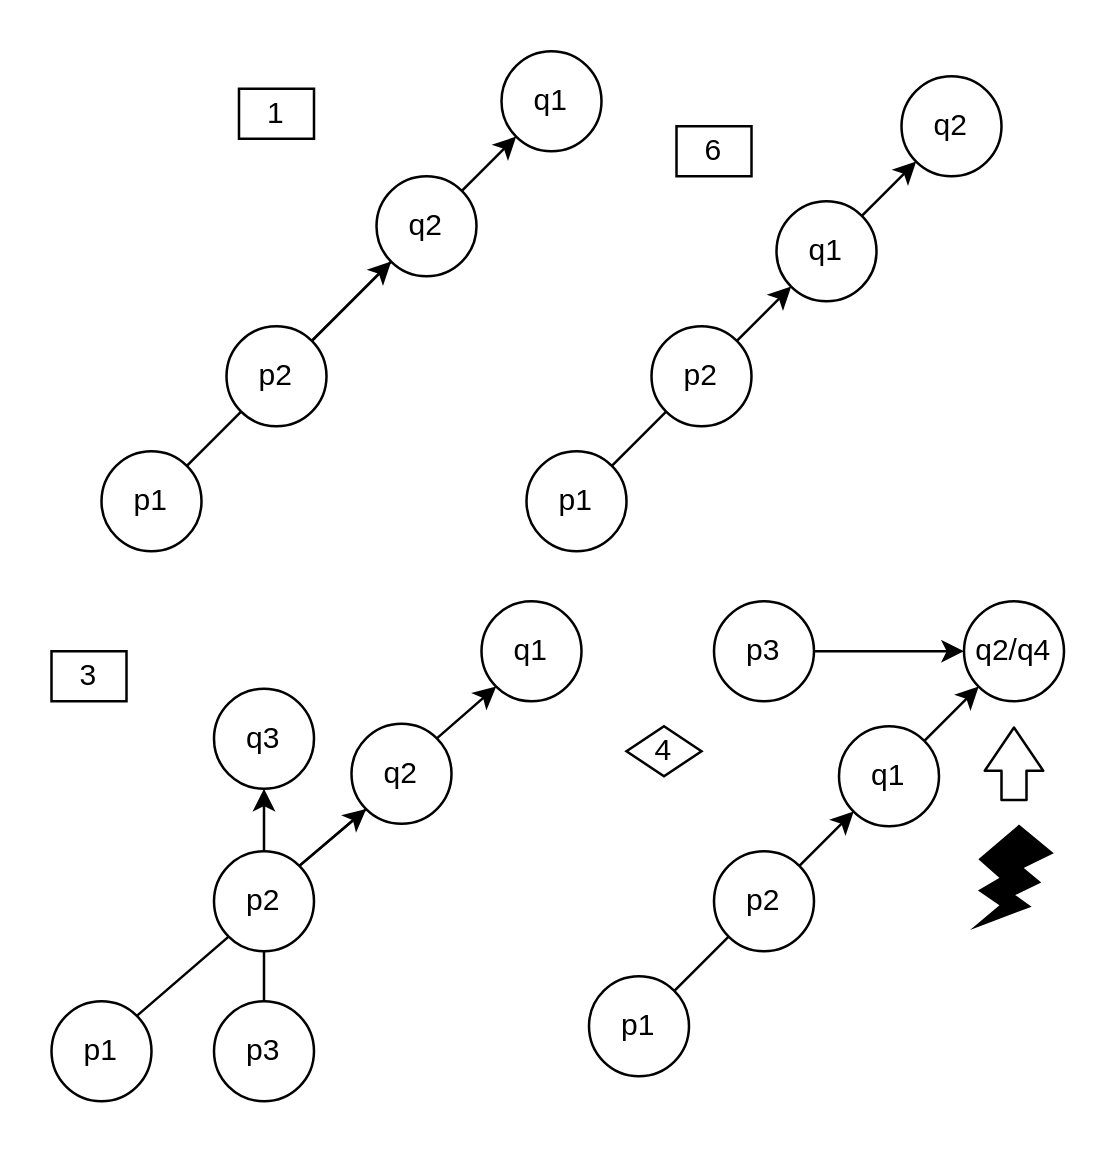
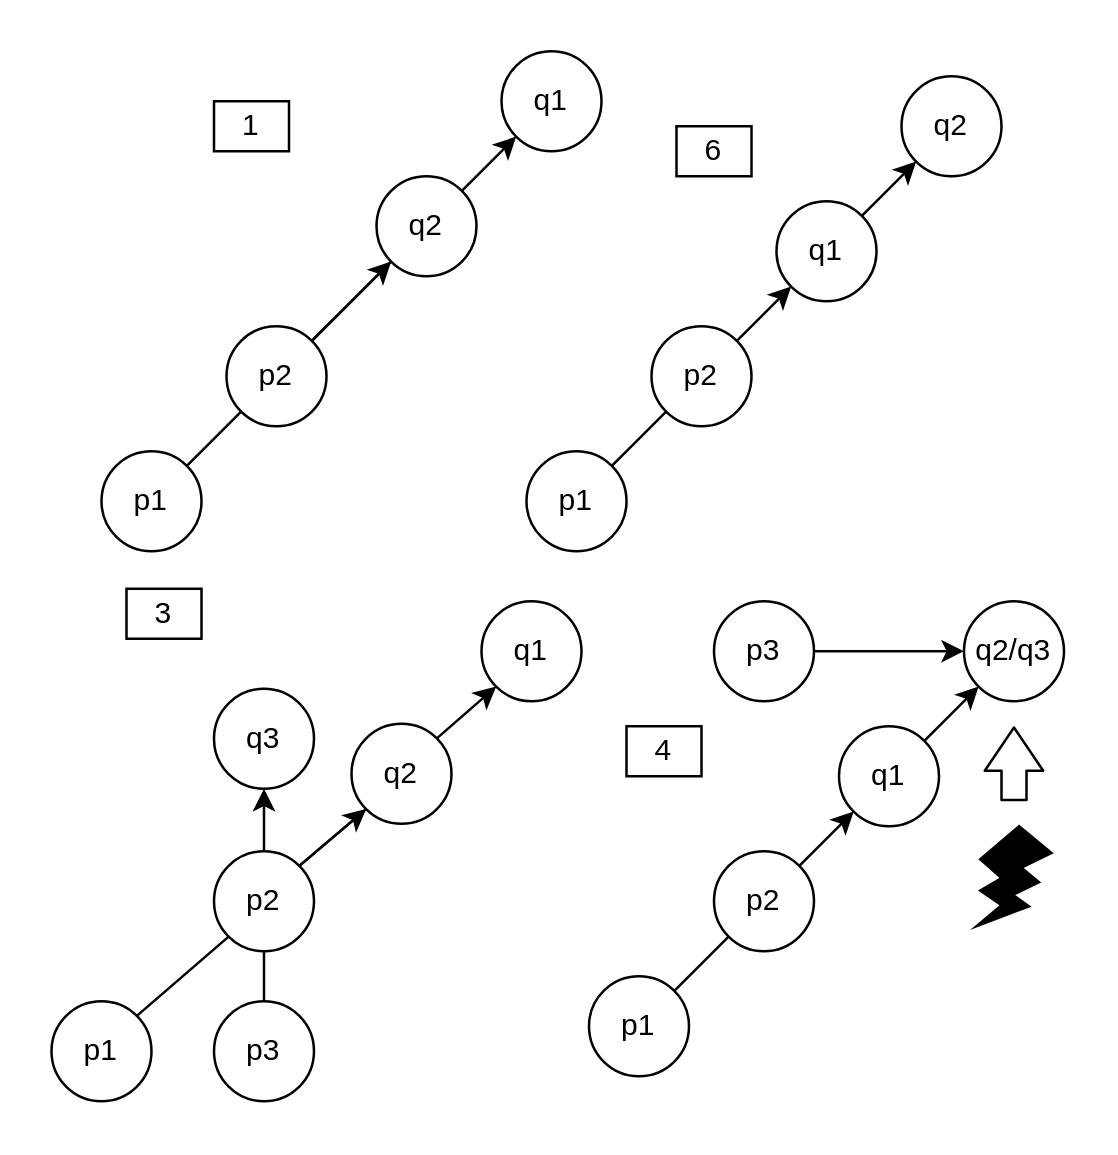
node "1": moved (276, 114) -> (251, 126)
node "q2/q4": label "q2/q4" -> "q2/q3"
node "3": moved (89, 676) -> (164, 614)
node "4": shape diamond -> rectangle
